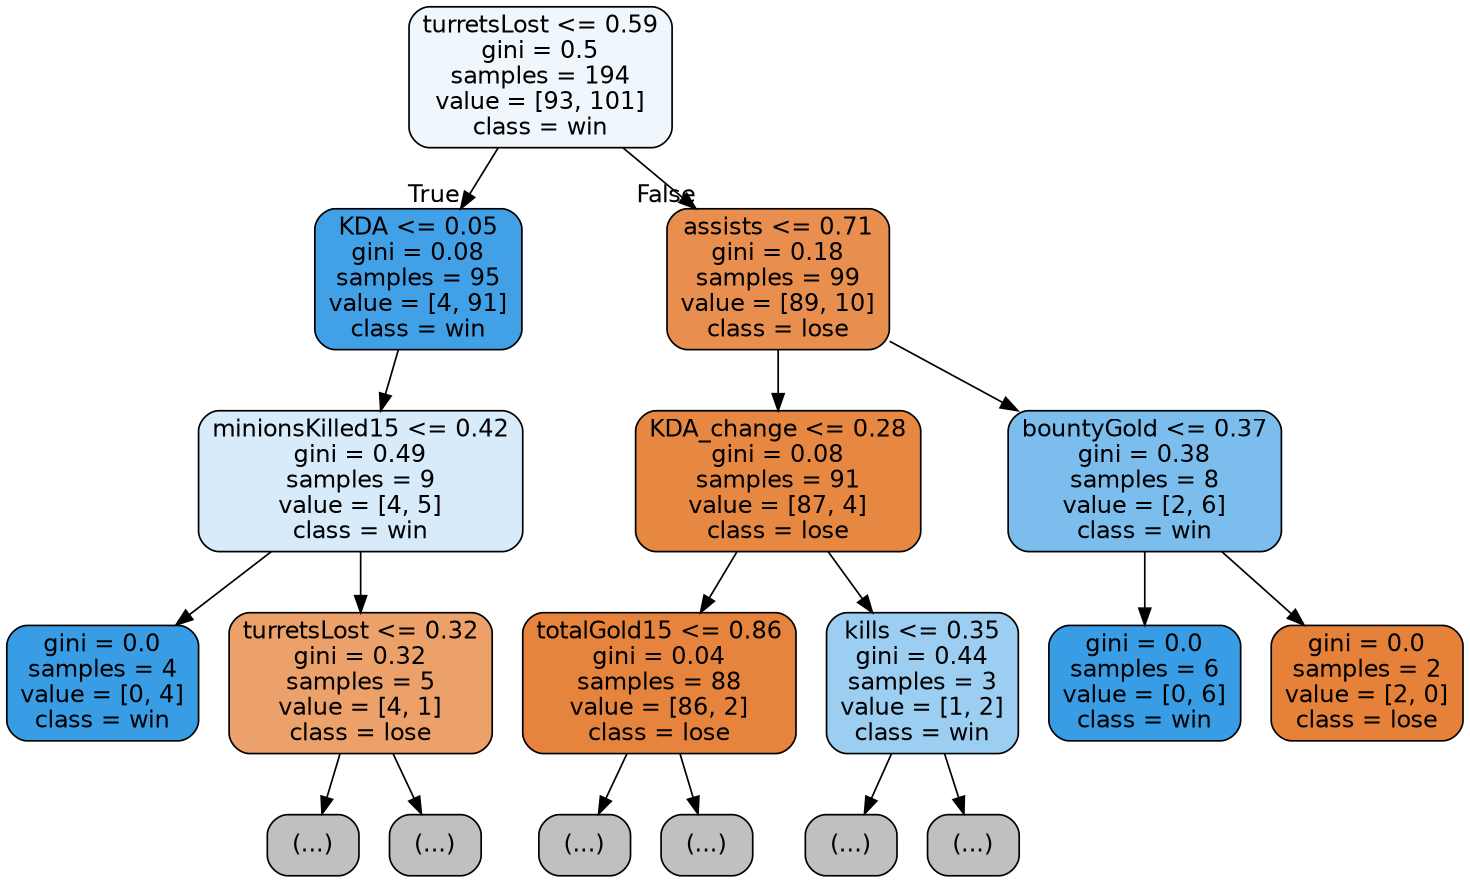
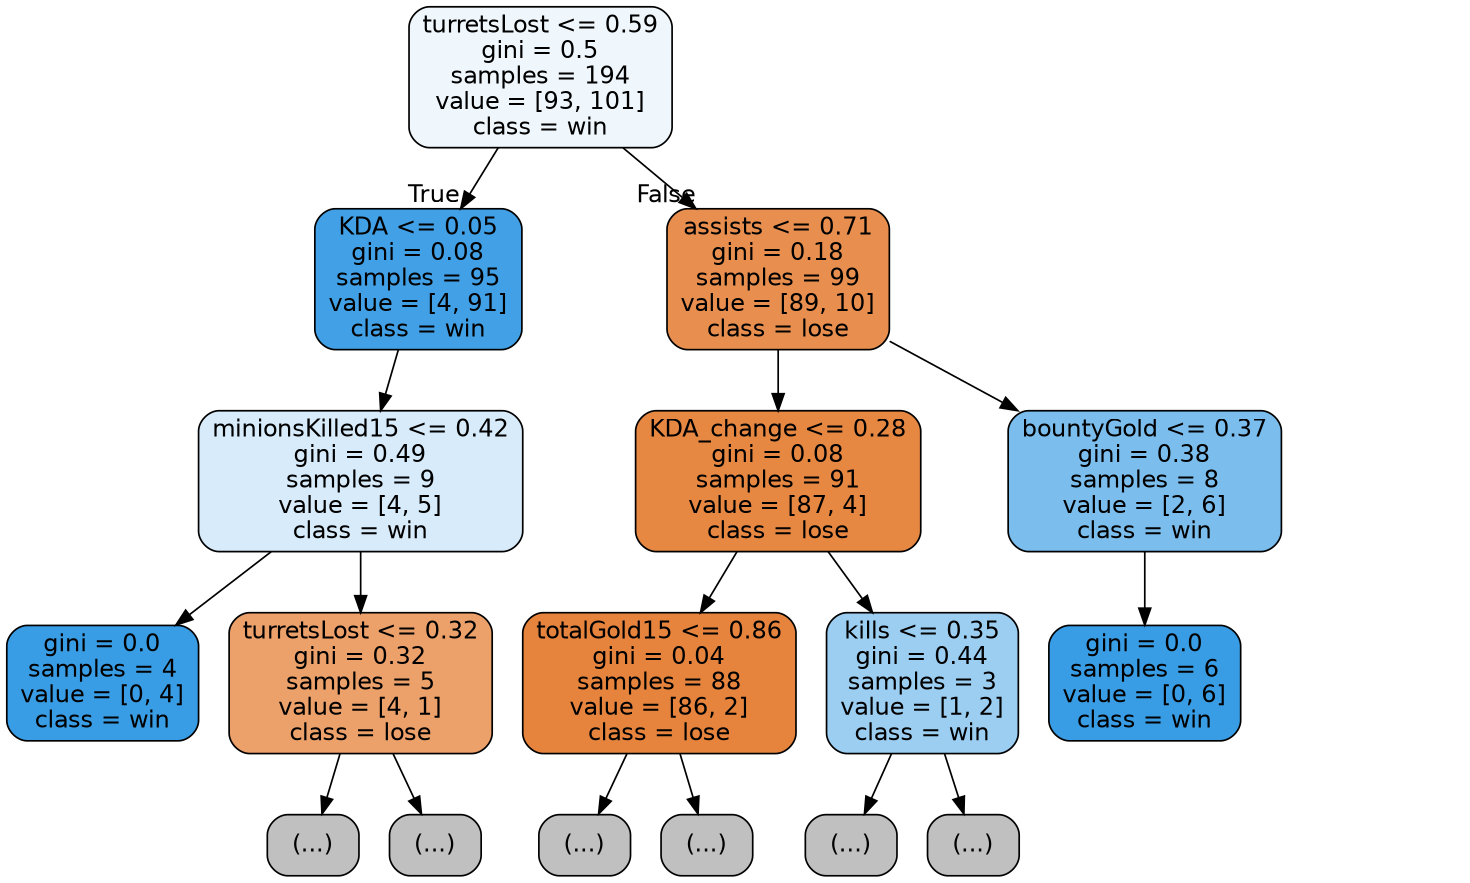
node "gini = 0.0 samples = 2 value = [2, 0] class = lose": removed
